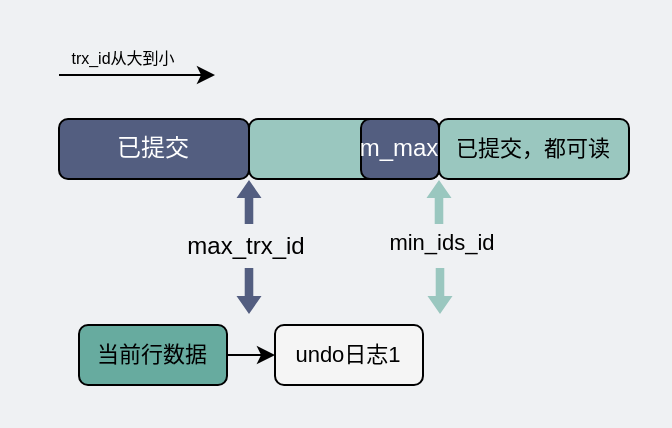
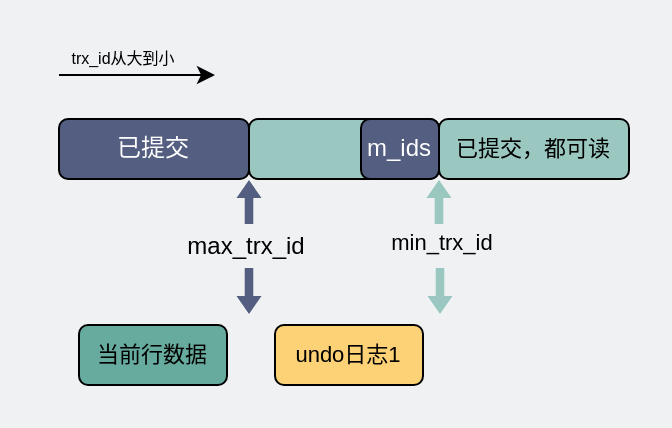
node "m_max": label "m_max" -> "m_ids"
node "min_ids_id": label "min_ids_id" -> "min_trx_id"
edge "当前行数据" -> "undo日志1": removed
node "undo日志1": fillcolor #f5f5f5 -> #fdd276
